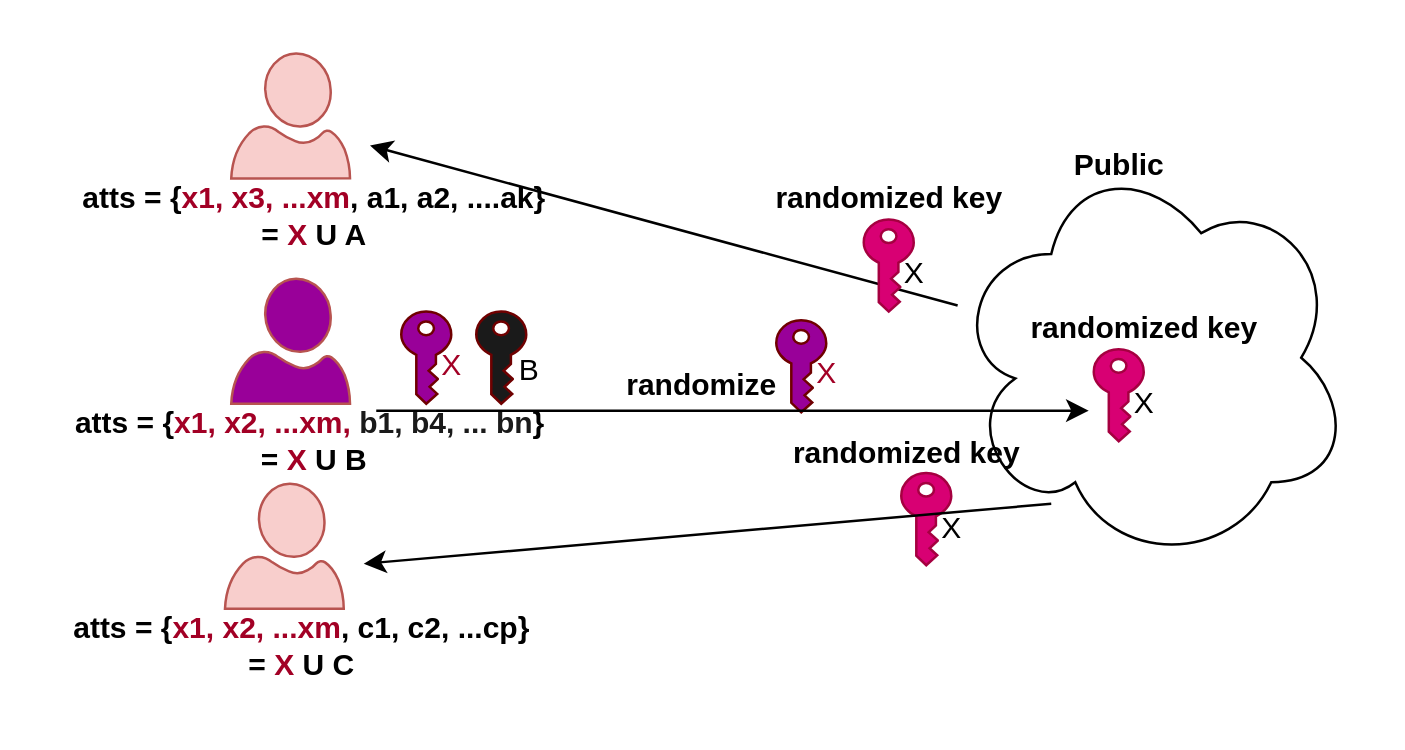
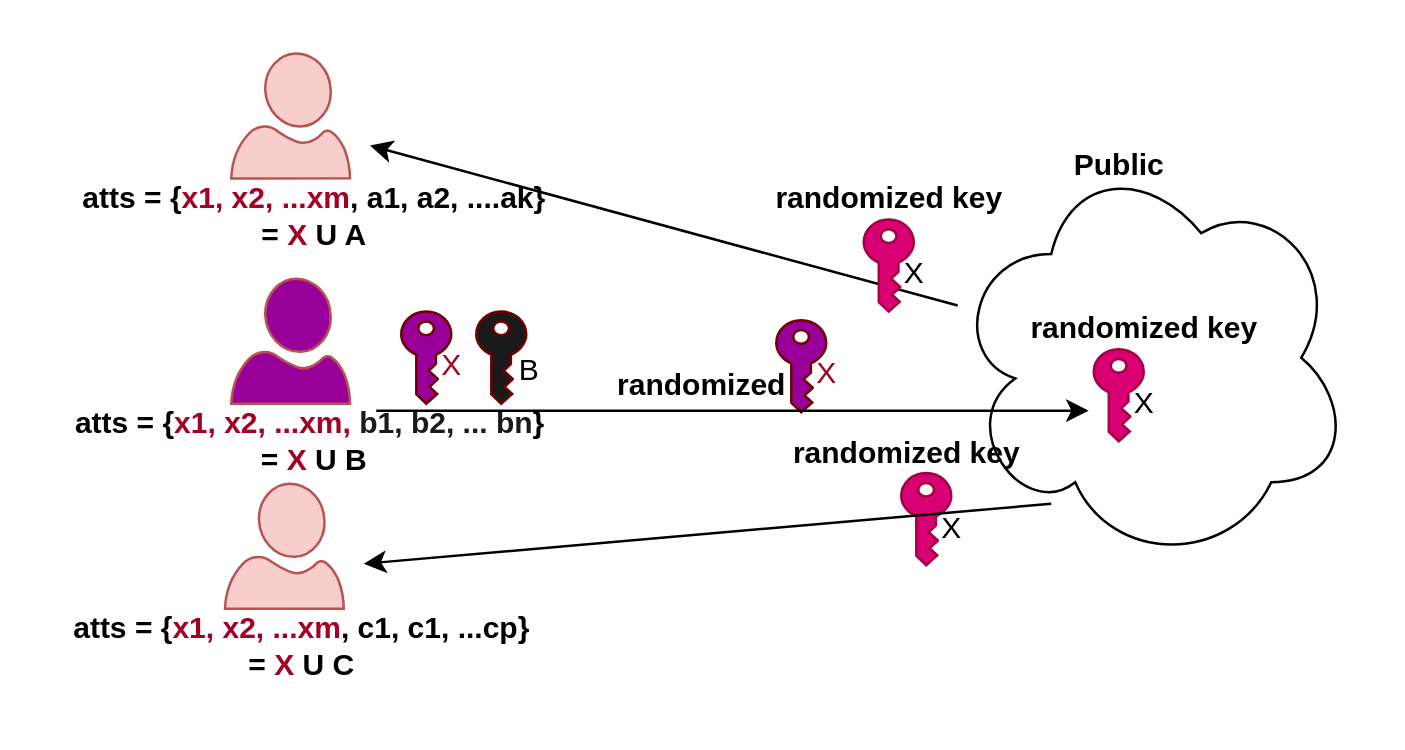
node "atts = {x1, x3, ...xm, a1, a2, ....ak} = X U A": label "atts = {x1, x3, ...xm, a1, a2, ....ak} = X U A" -> "atts = {x1, x2, ...xm, a1, a2, ....ak} = X U A"
node "randomize": label "randomize" -> "randomized"
node "atts = {x1, x2, ...xm, b1, b4, ... bn} = X U B": label "atts = {x1, x2, ...xm, b1, b4, ... bn} = X U B" -> "atts = {x1, x2, ...xm, b1, b2, ... bn} = X U B"
node "atts = {x1, x2, ...xm, c1, c2, ...cp} = X U C": label "atts = {x1, x2, ...xm, c1, c2, ...cp} = X U C" -> "atts = {x1, x2, ...xm, c1, c1, ...cp} = X U C"
